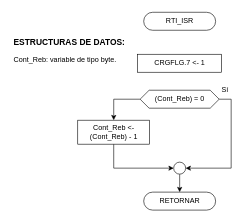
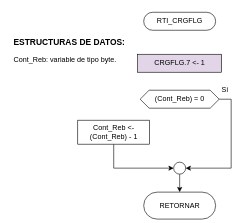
node "RTI_ISR": label "RTI_ISR" -> "RTI_CRGFLG"
node "CRGFLG.7 <- 1": fillcolor #ffffff -> #e1d5e7
edge "(Cont_Reb) = 0" -> "Cont_Reb <- (Cont_Reb) - 1": removed
node "RETORNAR": size 72x18 -> 72x27
